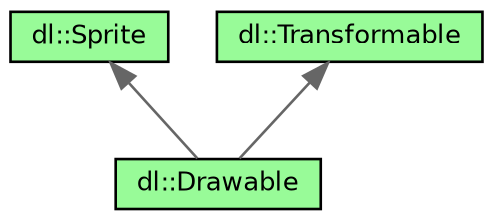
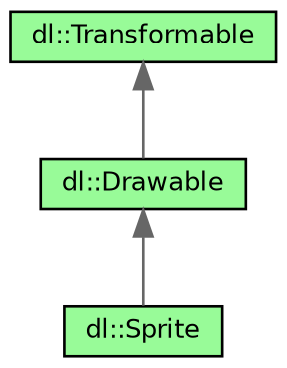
edge "dl::Drawable" -> "dl::Sprite": reversed
